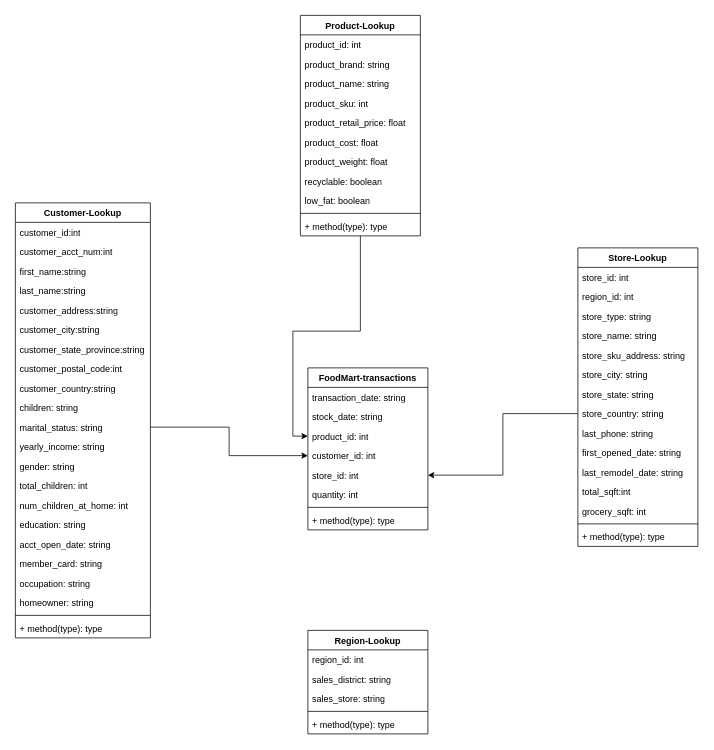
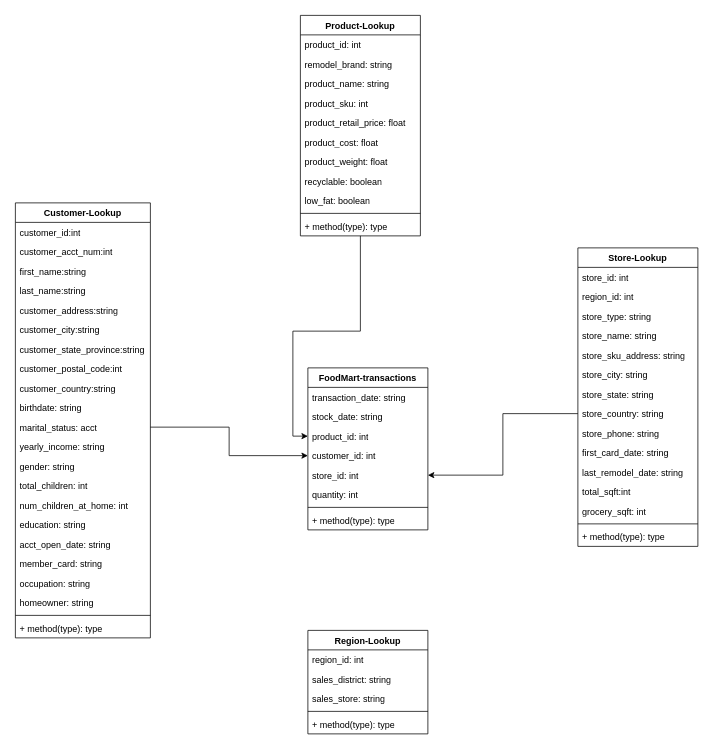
node "product_brand: string": label "product_brand: string" -> "remodel_brand: string"
node "children: string": label "children: string" -> "birthdate: string"
node "marital_status: string": label "marital_status: string" -> "marital_status: acct"
node "last_phone: string": label "last_phone: string" -> "store_phone: string"
node "first_opened_date: string": label "first_opened_date: string" -> "first_card_date: string"
